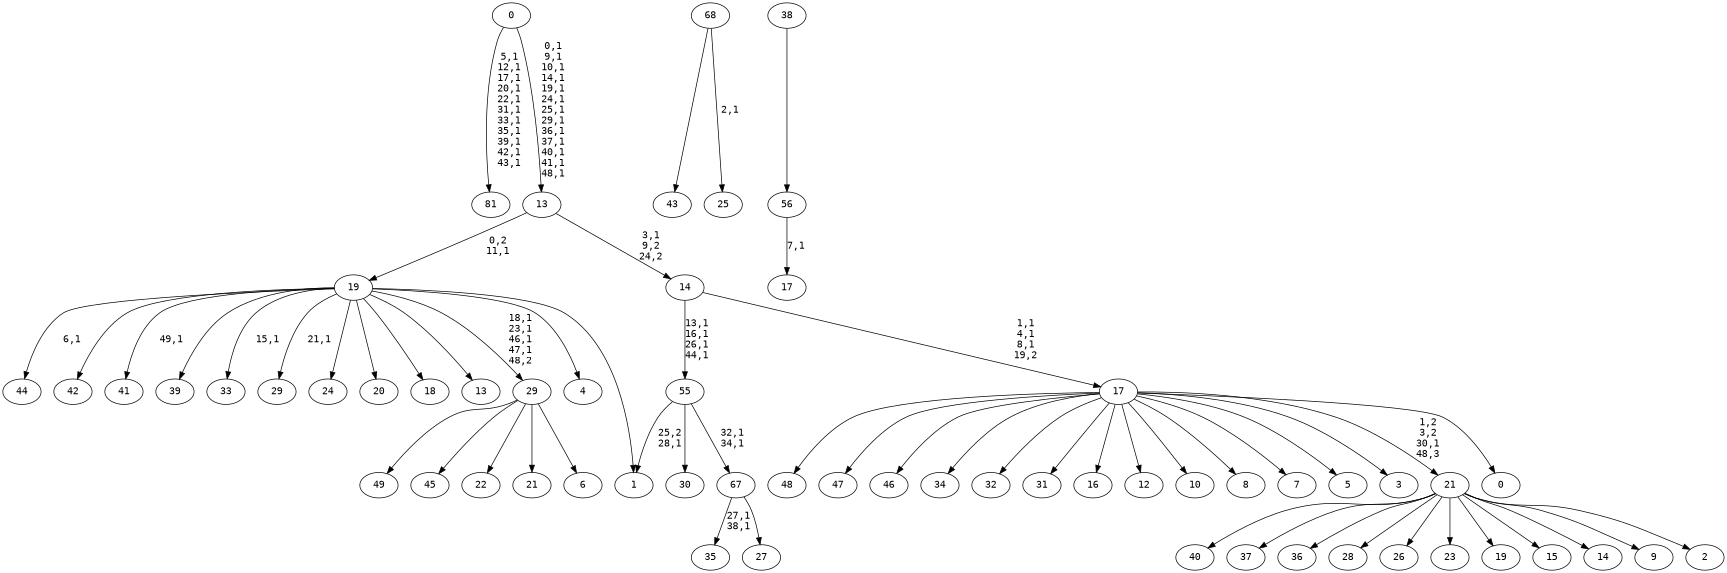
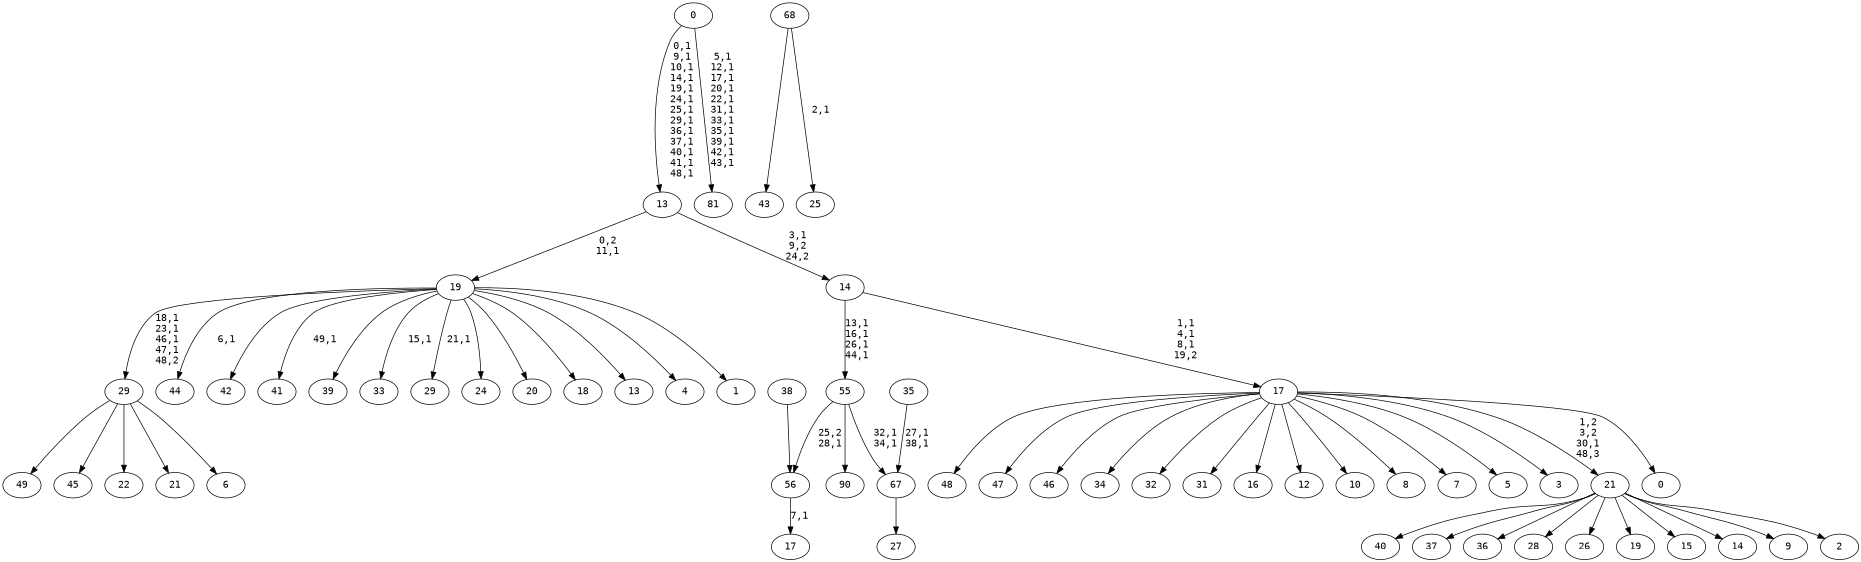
edge "55" -> "1": now "55" -> "56"
node "30": label "30" -> "90"
edge "67" -> "35": reversed
node "23": removed
